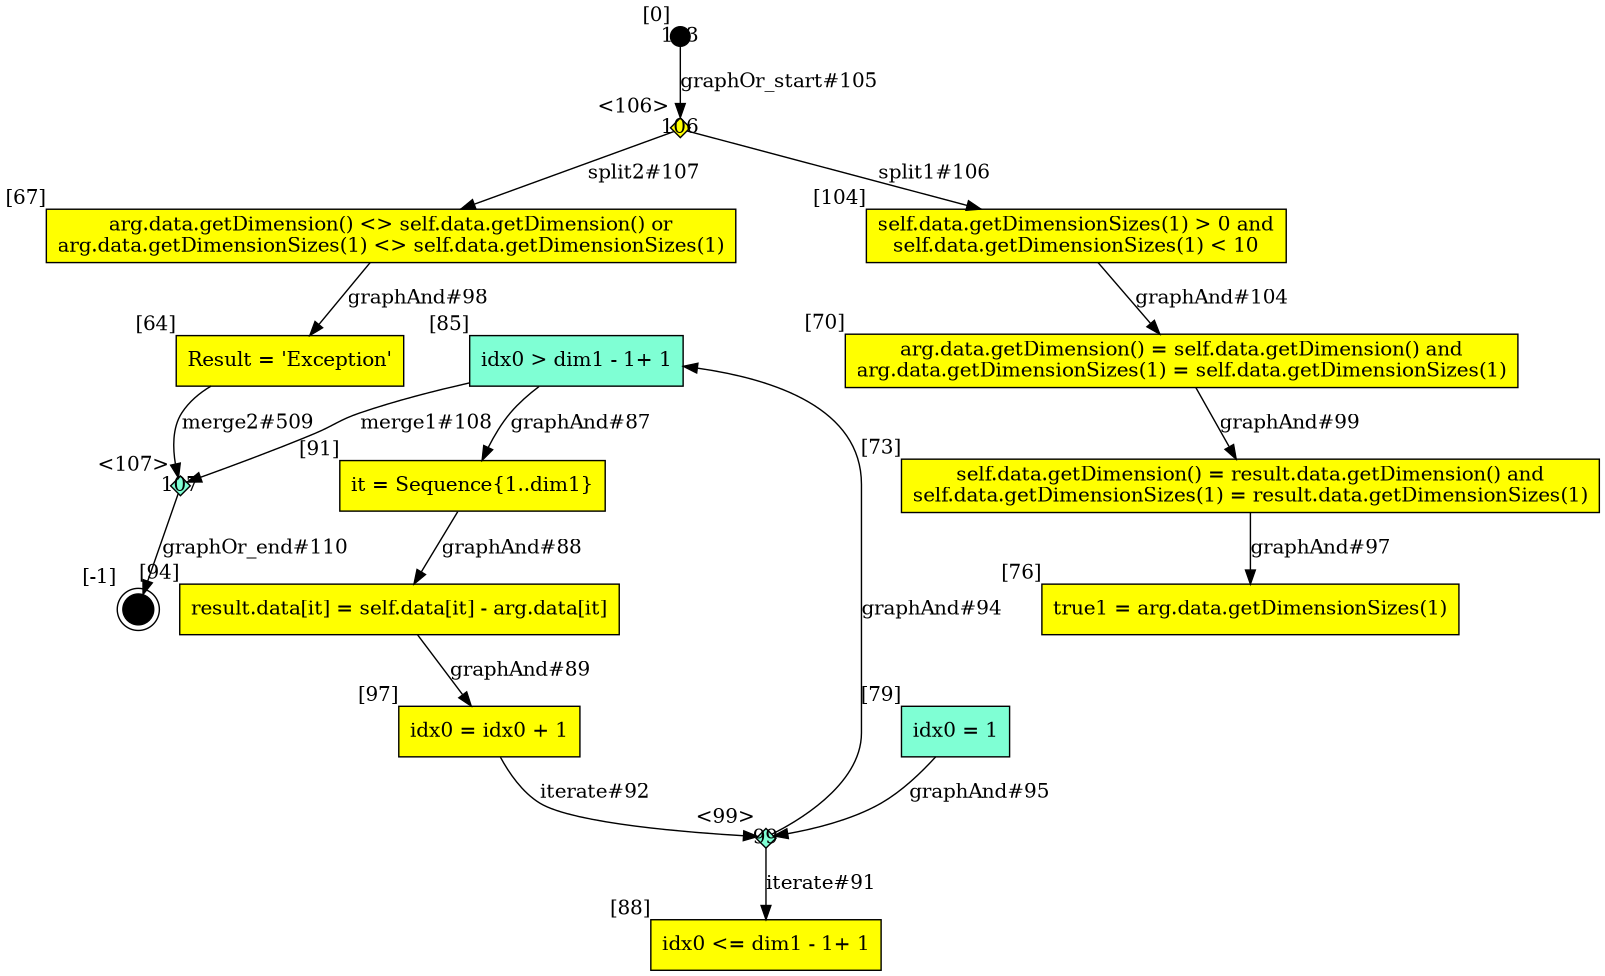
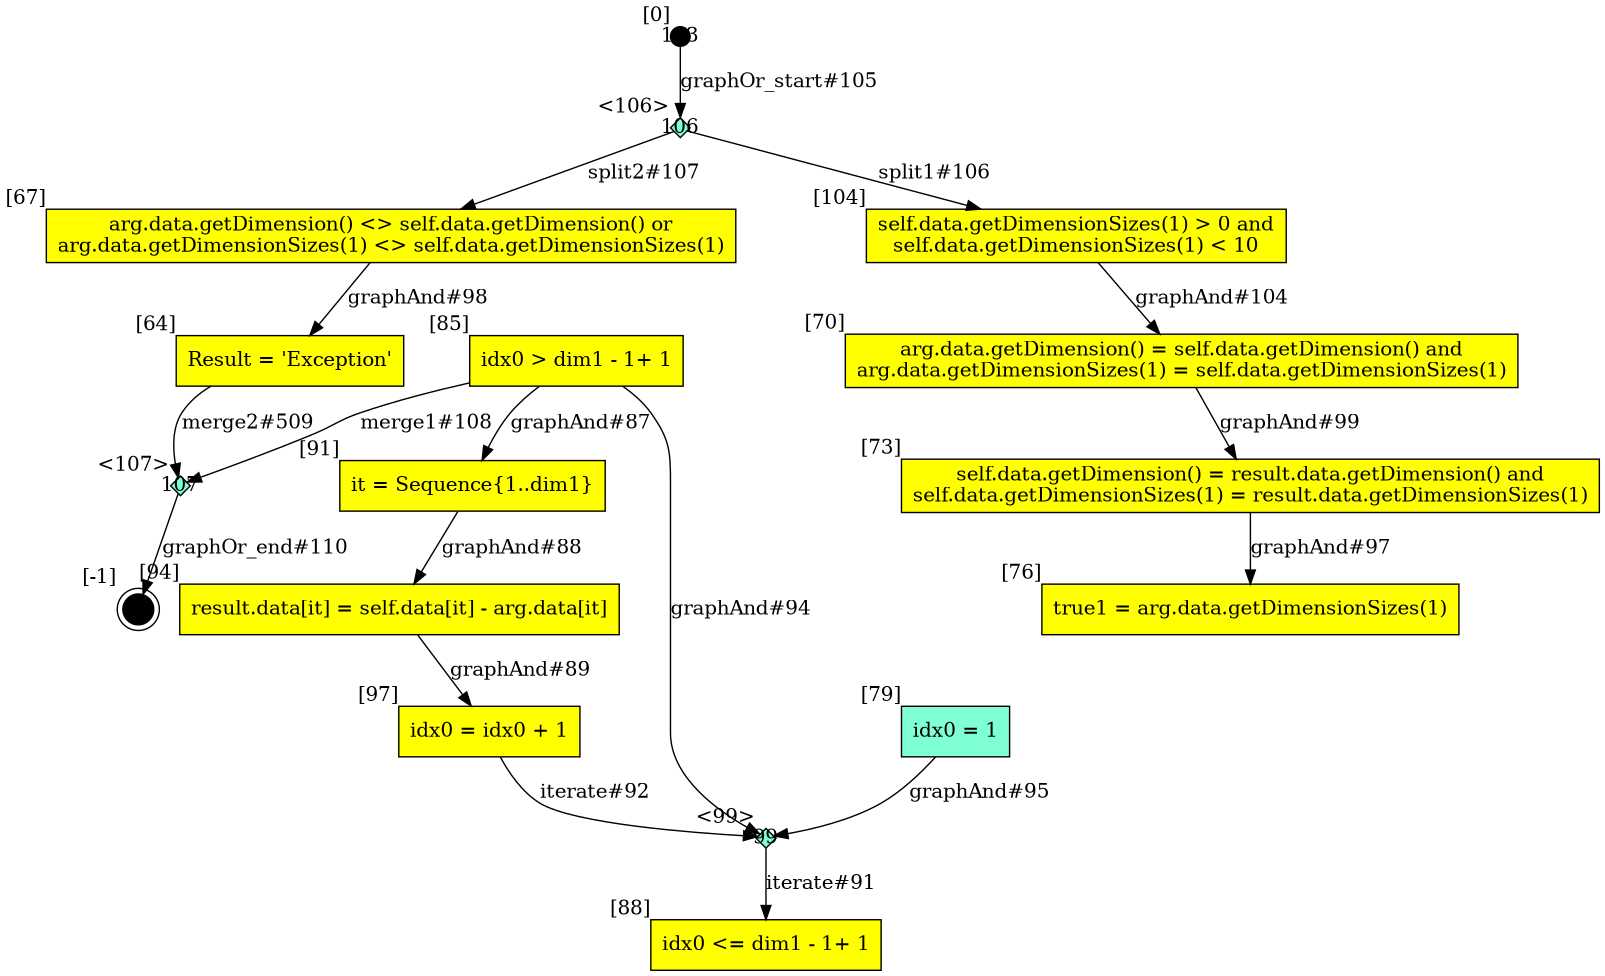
node "106 <106>": fillcolor yellow -> aquamarine
node "idx0 > dim1 - 1+ 1 [85]": fillcolor aquamarine -> yellow
edge "99 <99>" -> "idx0 > dim1 - 1+ 1 [85]": reversed
